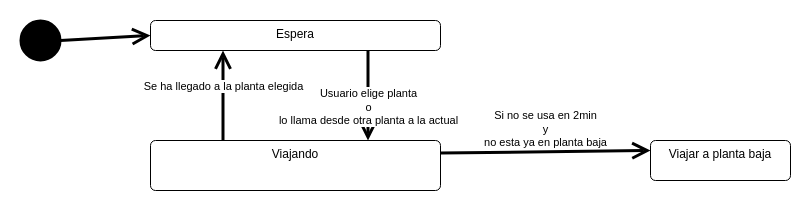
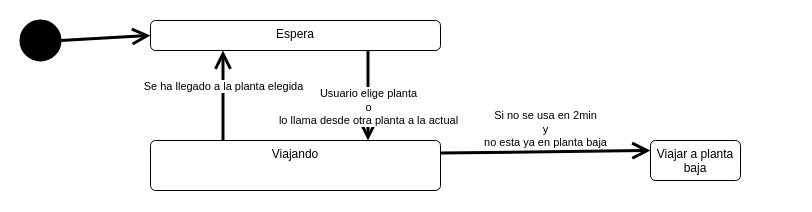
node "Viajar a planta baja": size 140x40 -> 90x40
